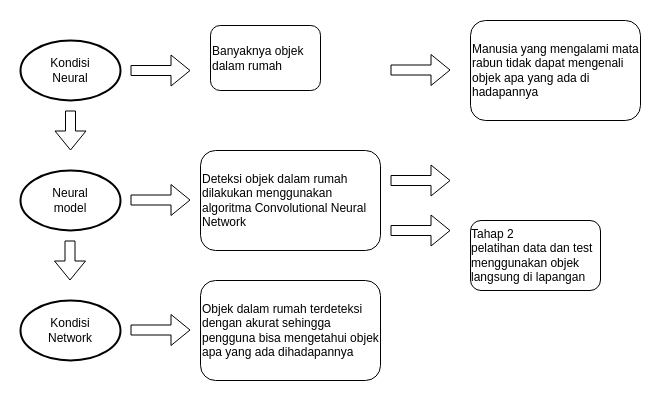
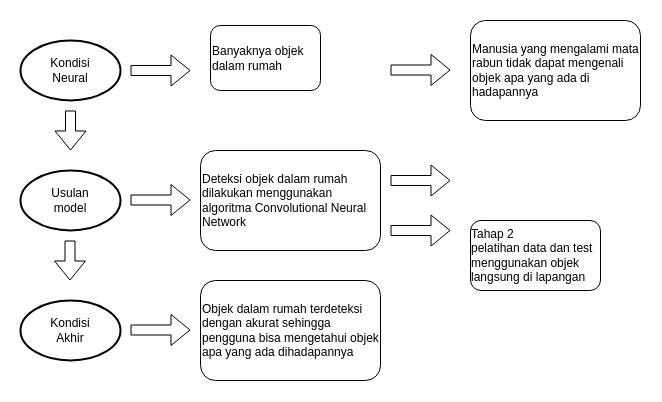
node "Neural model": label "Neural model" -> "Usulan model"
node "Kondisi Network": label "Kondisi Network" -> "Kondisi Akhir"
